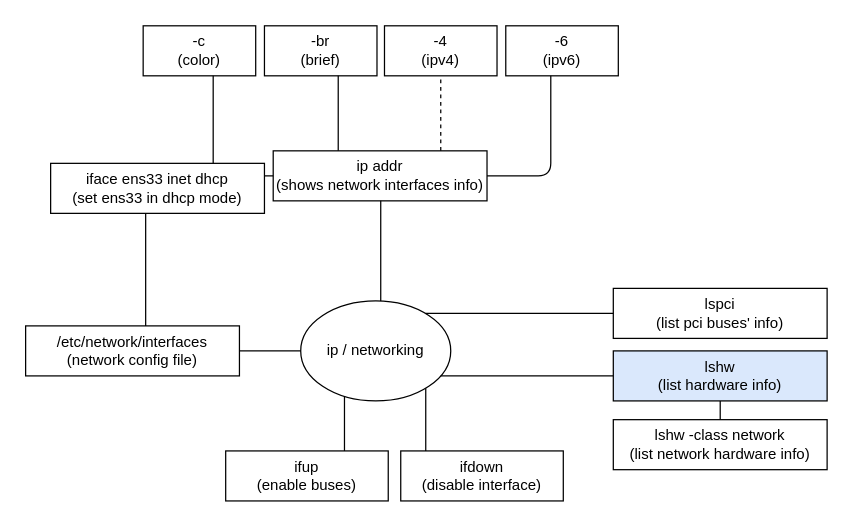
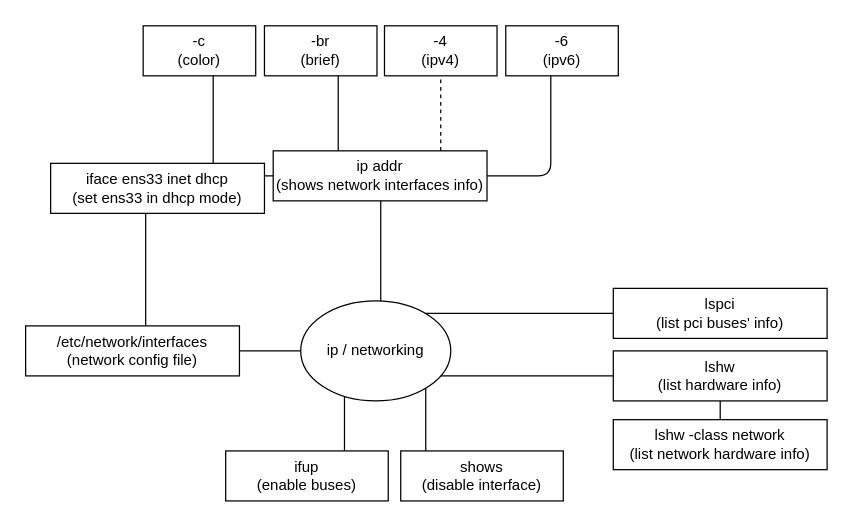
node "lshw (list hardware info)": fillcolor #dae8fc -> #ffffff
node "ifdown (disable interface)": label "ifdown (disable interface)" -> "shows (disable interface)"
